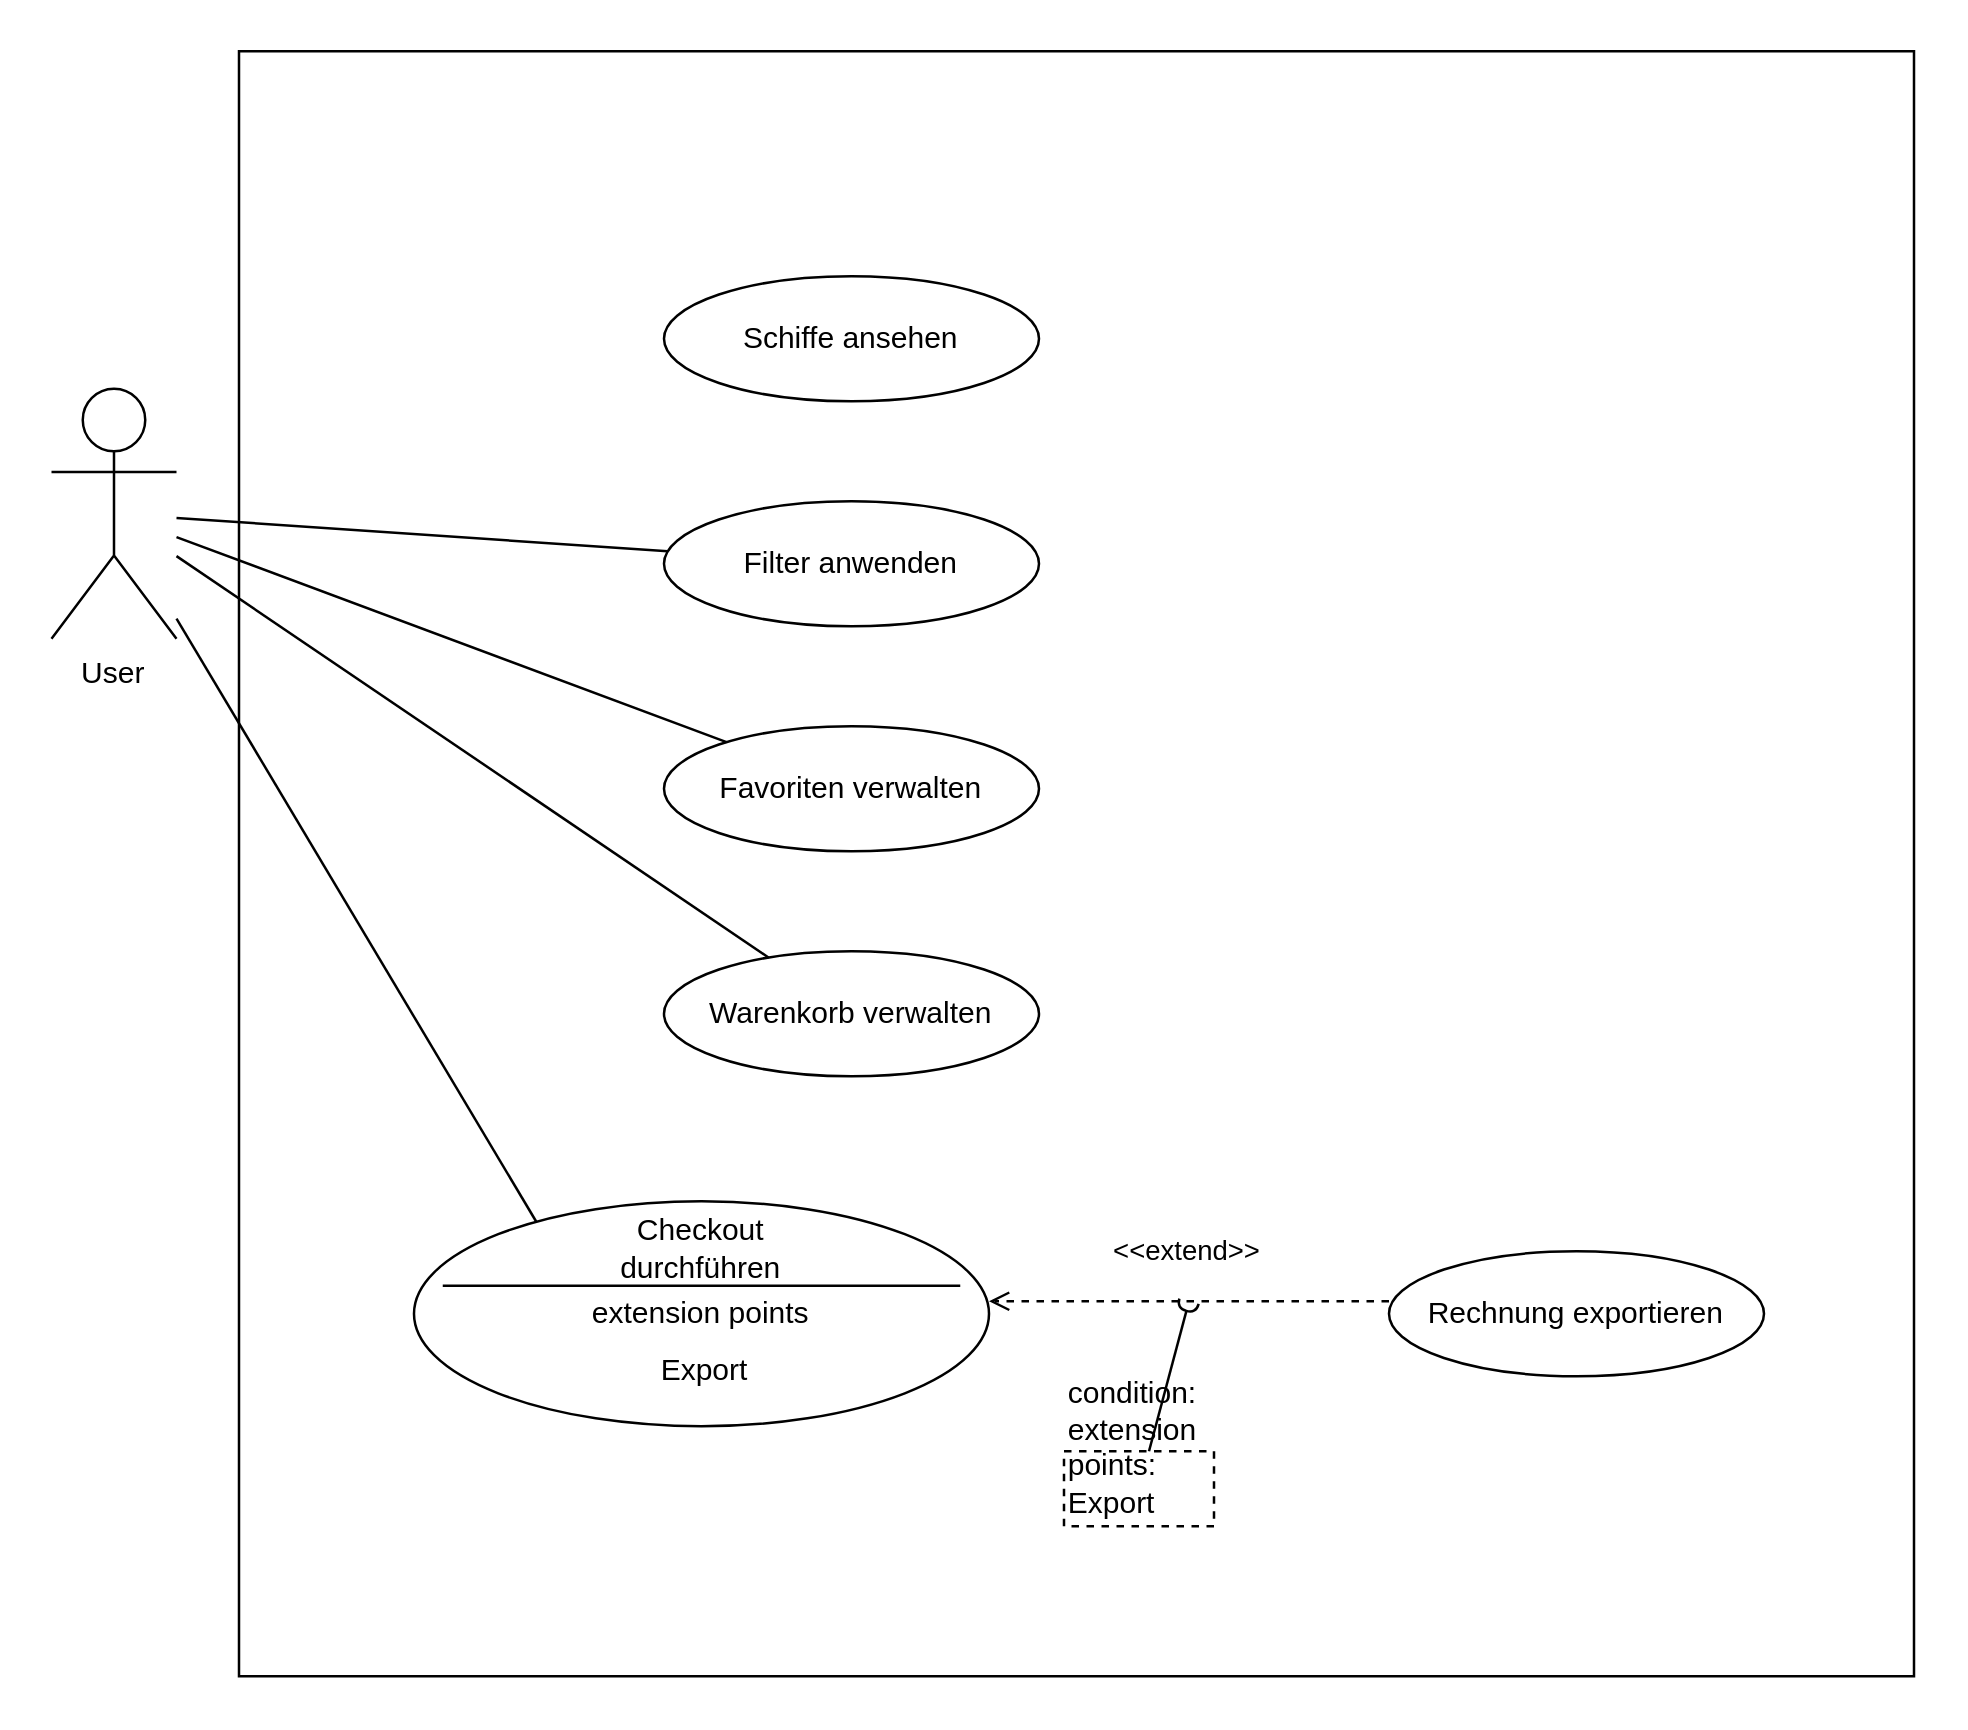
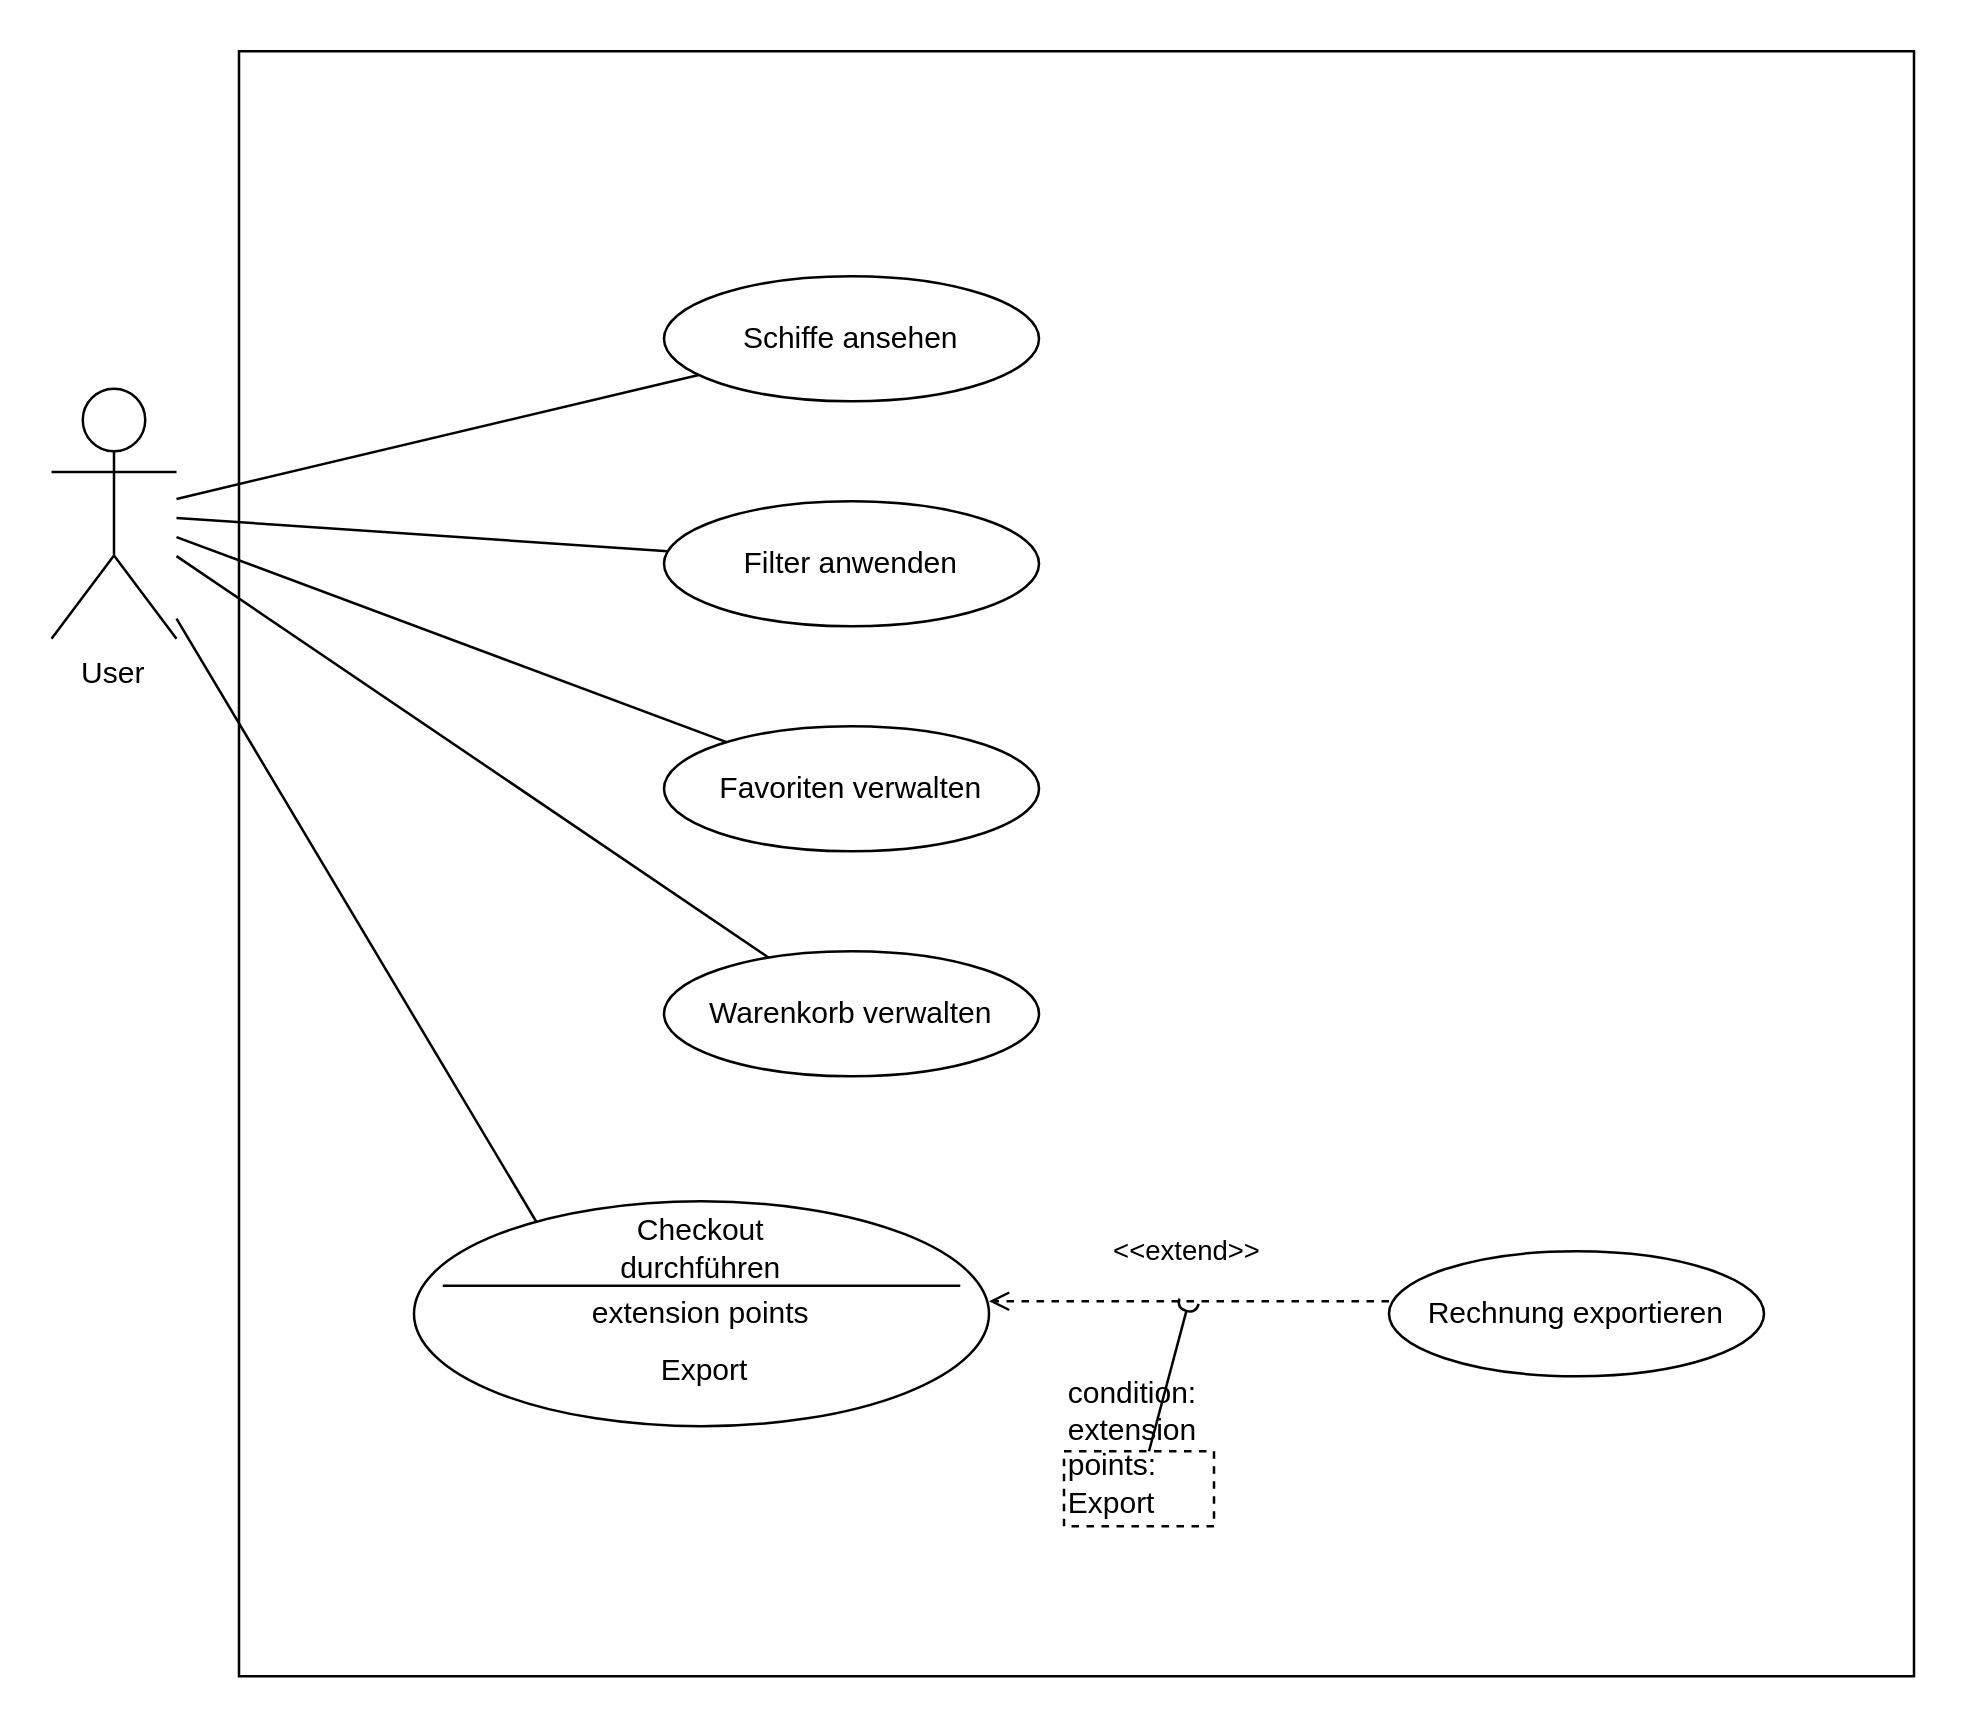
edge "Schiffe ansehen" -- "User": added
